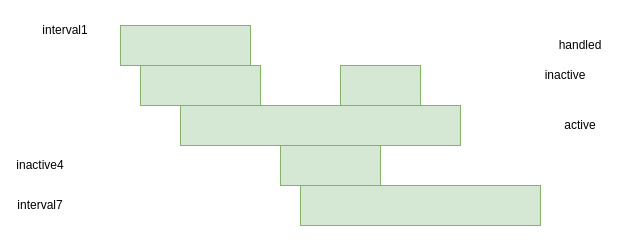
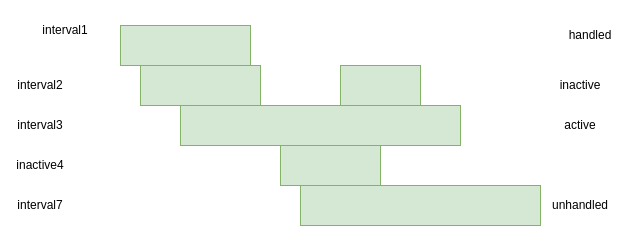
node "handled": moved (581, 46) -> (591, 36)
node "inactive": moved (566, 76) -> (581, 86)
node "interval2": added
node "interval3": added
node "unhandled": added
